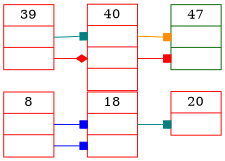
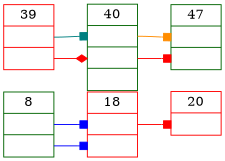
node "40": color red -> darkgreen
node "8": color red -> darkgreen
edge "18" -> "20": color teal -> red
